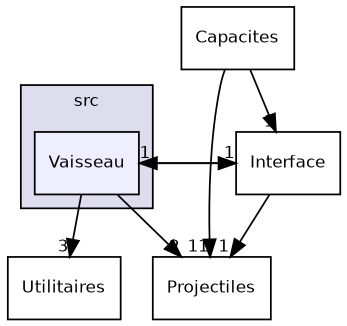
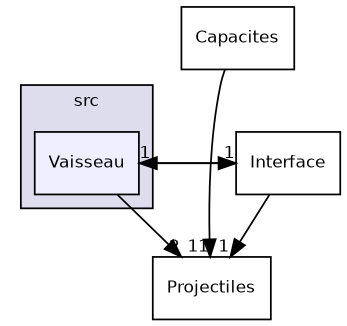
edge "Capacites" -> "Interface": removed
node "Utilitaires": removed
